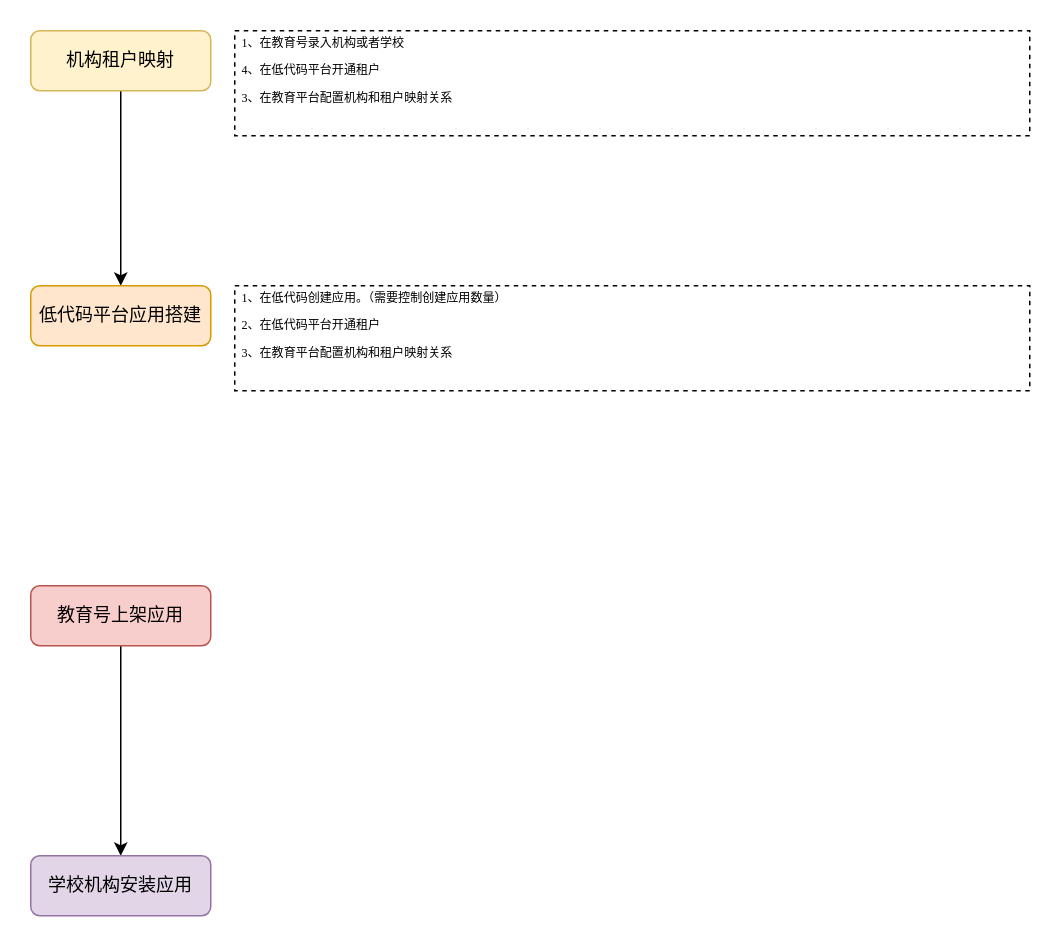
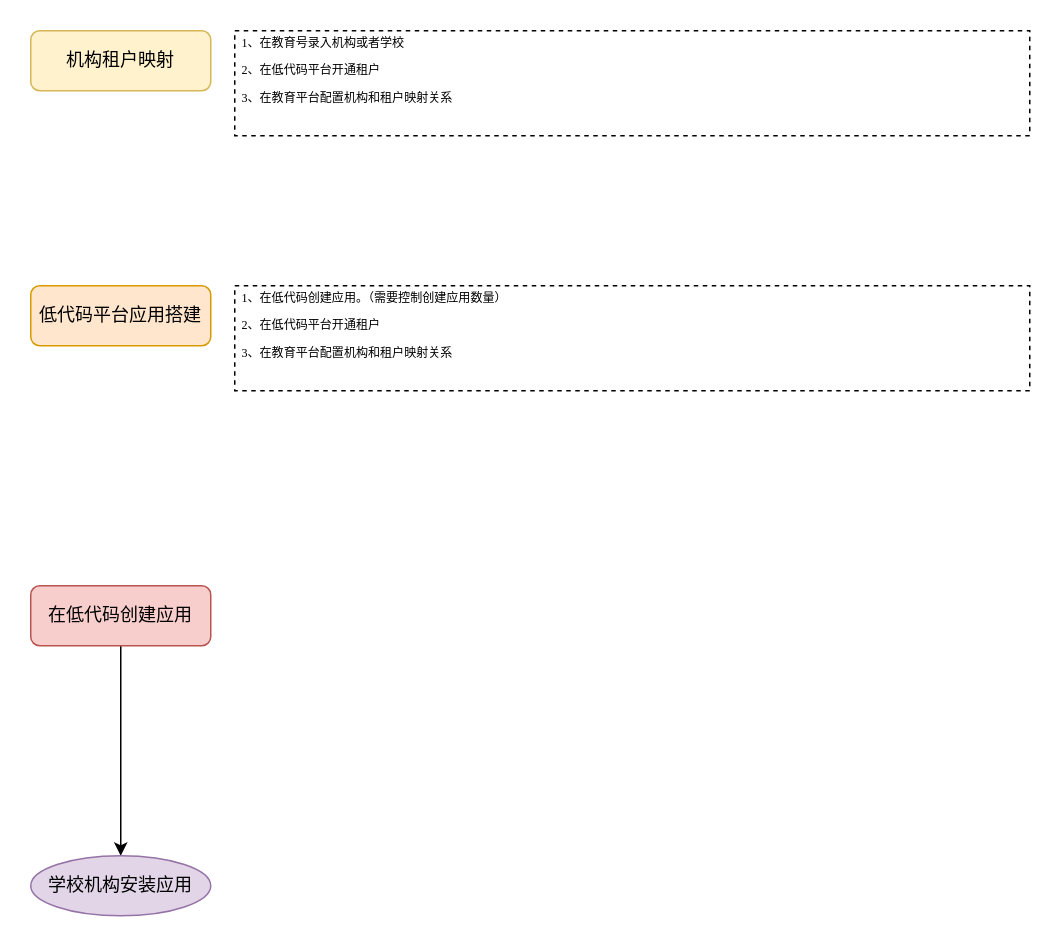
node "1、在教育号录入机构或者学校4、在低代码平台开通租户3、在教育平台配置机构和租户映射关系": label "1、在教育号录入机构或者学校4、在低代码平台开通租户3、在教育平台配置机构和租户映射关系" -> "1、在教育号录入机构或者学校2、在低代码平台开通租户3、在教育平台配置机构和租户映射关系"
edge "机构租户映射" -> "低代码平台应用搭建": removed
node "教育号上架应用": label "教育号上架应用" -> "在低代码创建应用"
node "学校机构安装应用": shape rounded rectangle -> ellipse
